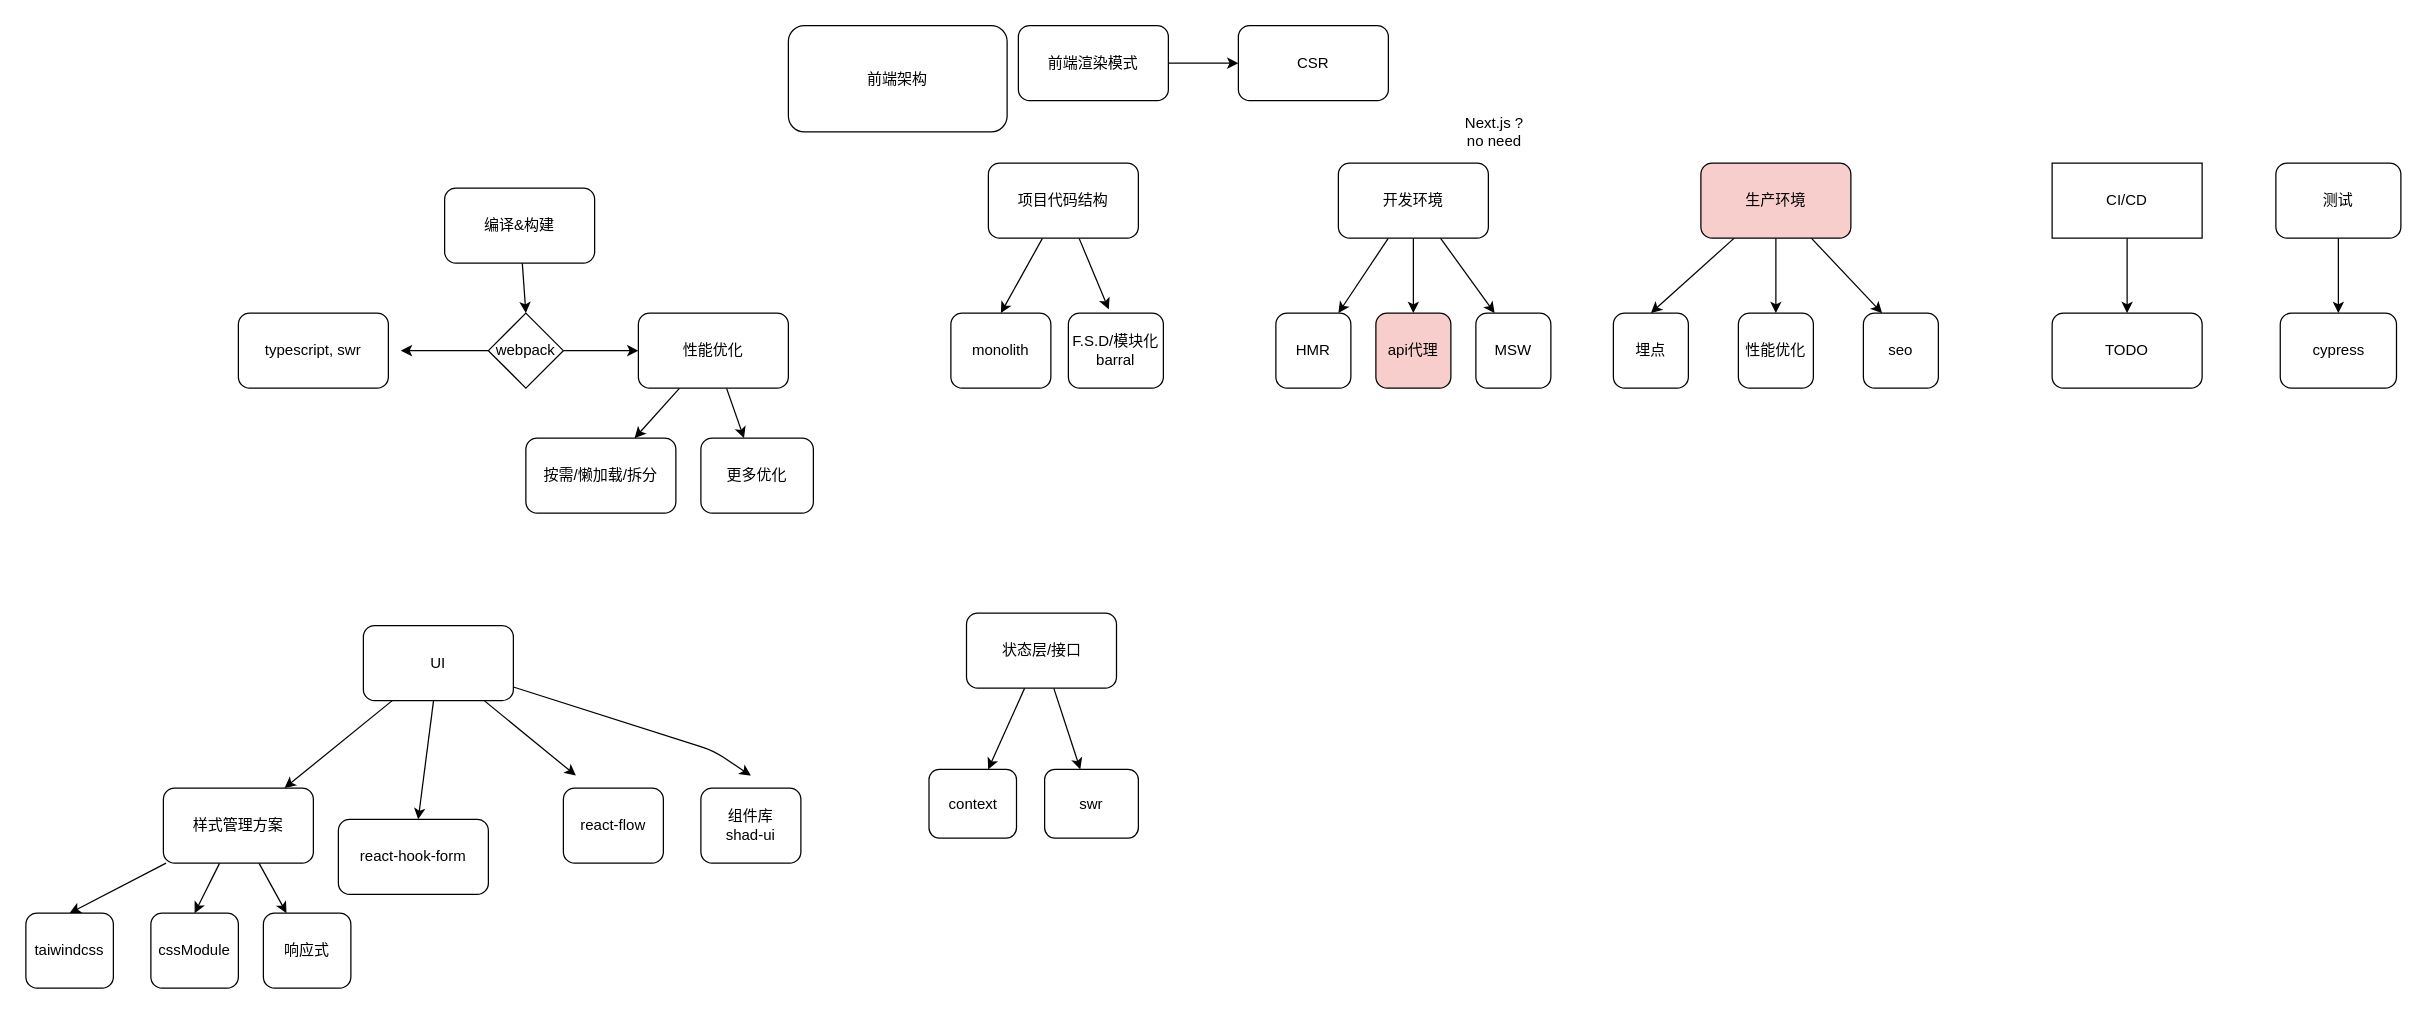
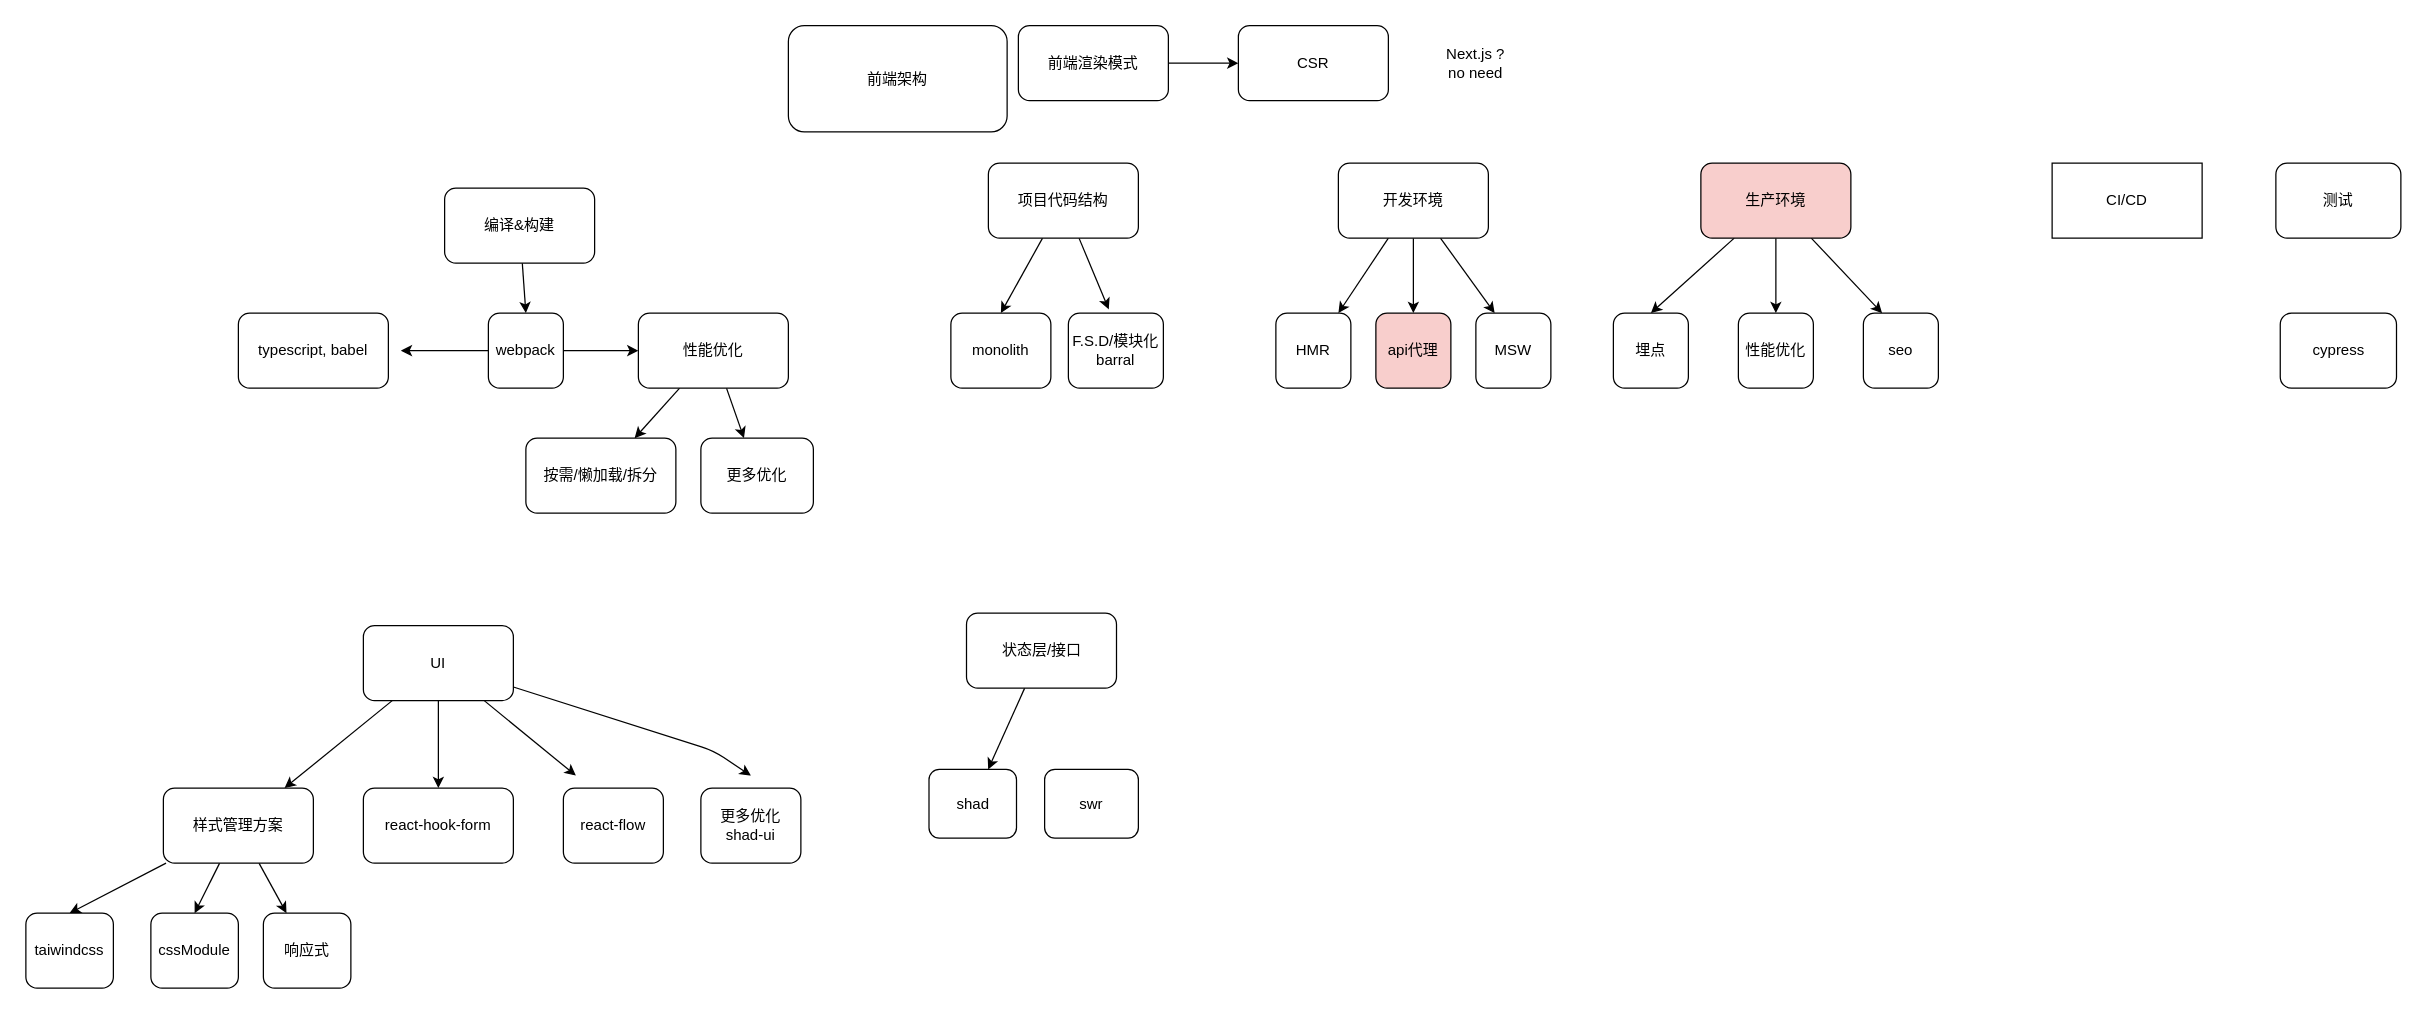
node "Next.js ? no need": moved (1494, 132) -> (1476, 63)
edge "CI/CD" -> "TODO": removed
edge "测试" -> "cypress": removed
node "typescript, swr": label "typescript, swr" -> "typescript, babel"
node "webpack": shape diamond -> rounded rectangle
node "TODO": removed
edge "状态层/接口" -> "swr": removed
node "context": label "context" -> "shad"
node "组件库 shad-ui": label "组件库 shad-ui" -> "更多优化 shad-ui"
node "react-hook-form": moved (413, 857) -> (438, 826)
